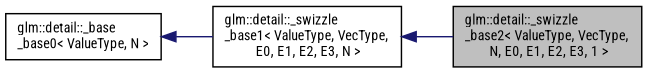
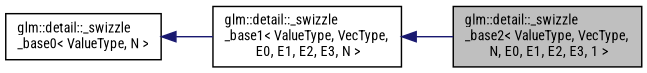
node "glm::detail::_base _base0< ValueType, N >": label "glm::detail::_base _base0< ValueType, N >" -> "glm::detail::_swizzle _base0< ValueType, N >"
